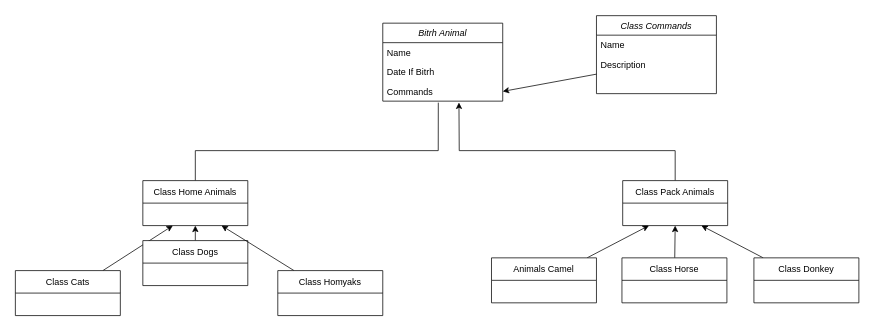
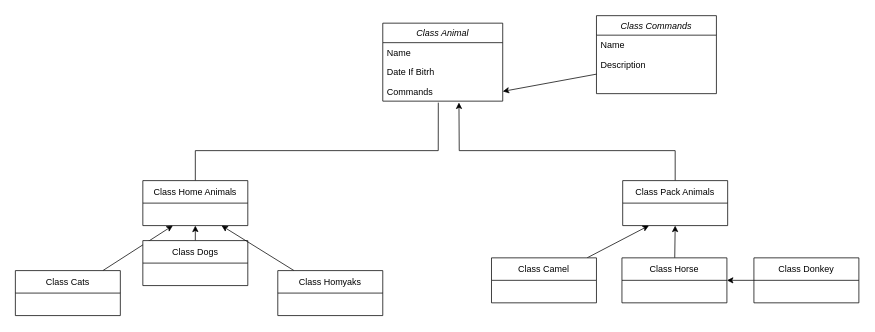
node "Bitrh Animal": label "Bitrh Animal" -> "Class Animal"
edge "Class Donkey" -> "Class Pack Animals": now "Class Donkey" -> "Class Horse"
node "Animals Camel": label "Animals Camel" -> "Class Camel"
